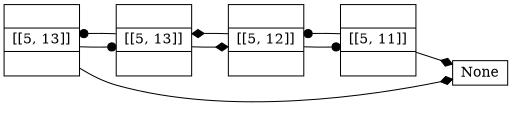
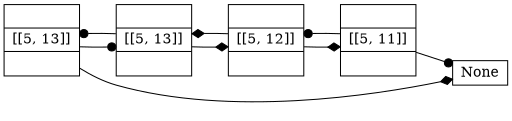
edge "[[5, 12]]" -> "[[5, 11]]": arrowhead dot -> diamond
edge "[[5, 11]]" -> "None": arrowhead diamond -> dot
